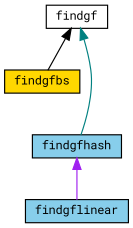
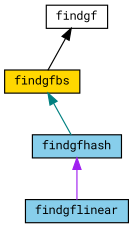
edge "findgfhash" -> "findgf": now "findgfhash" -> "findgfbs"
